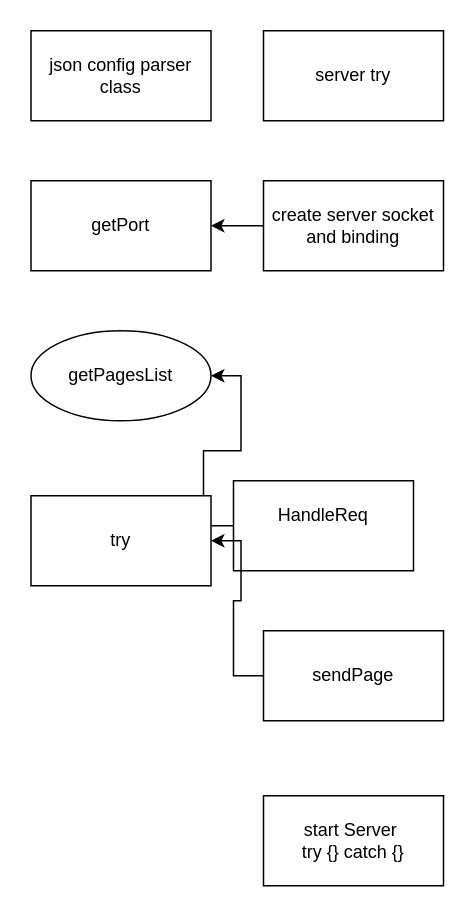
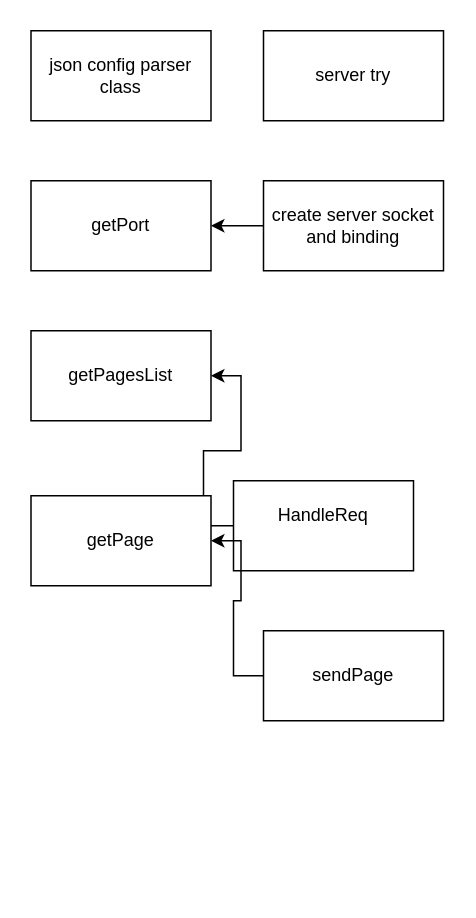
node "getPagesList": shape ellipse -> rectangle
node "try": label "try" -> "getPage"
node "start Server try {} catch {}": removed
